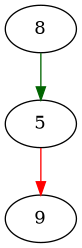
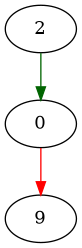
node "8": label "8" -> "2"
node "5": label "5" -> "0"
